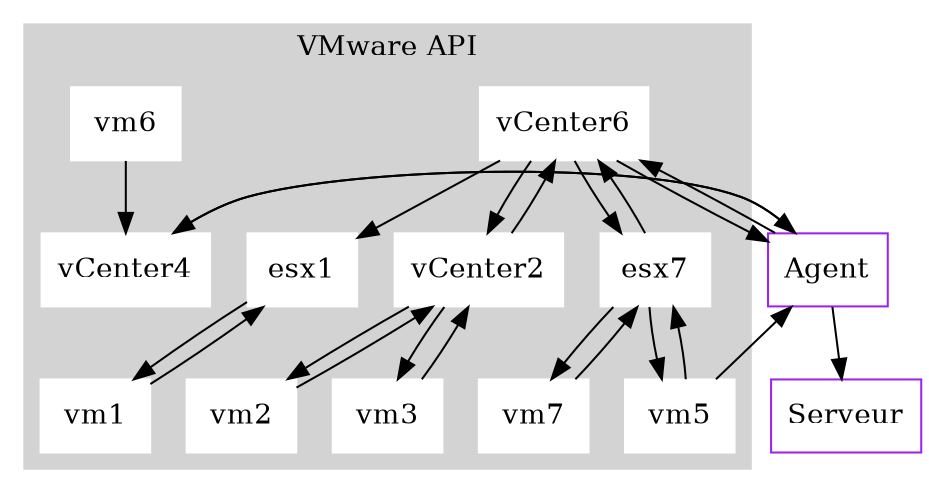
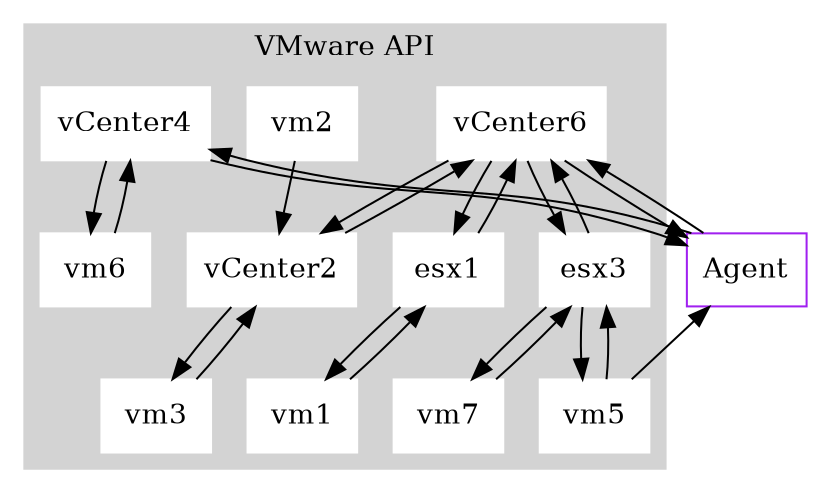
edge "vCenter4" -> "vm6": added
edge "esx1" -> "vCenter6": added
node "esx7": label "esx7" -> "esx3"
edge "vCenter2" -> "vm2": removed
node "Serveur": removed
